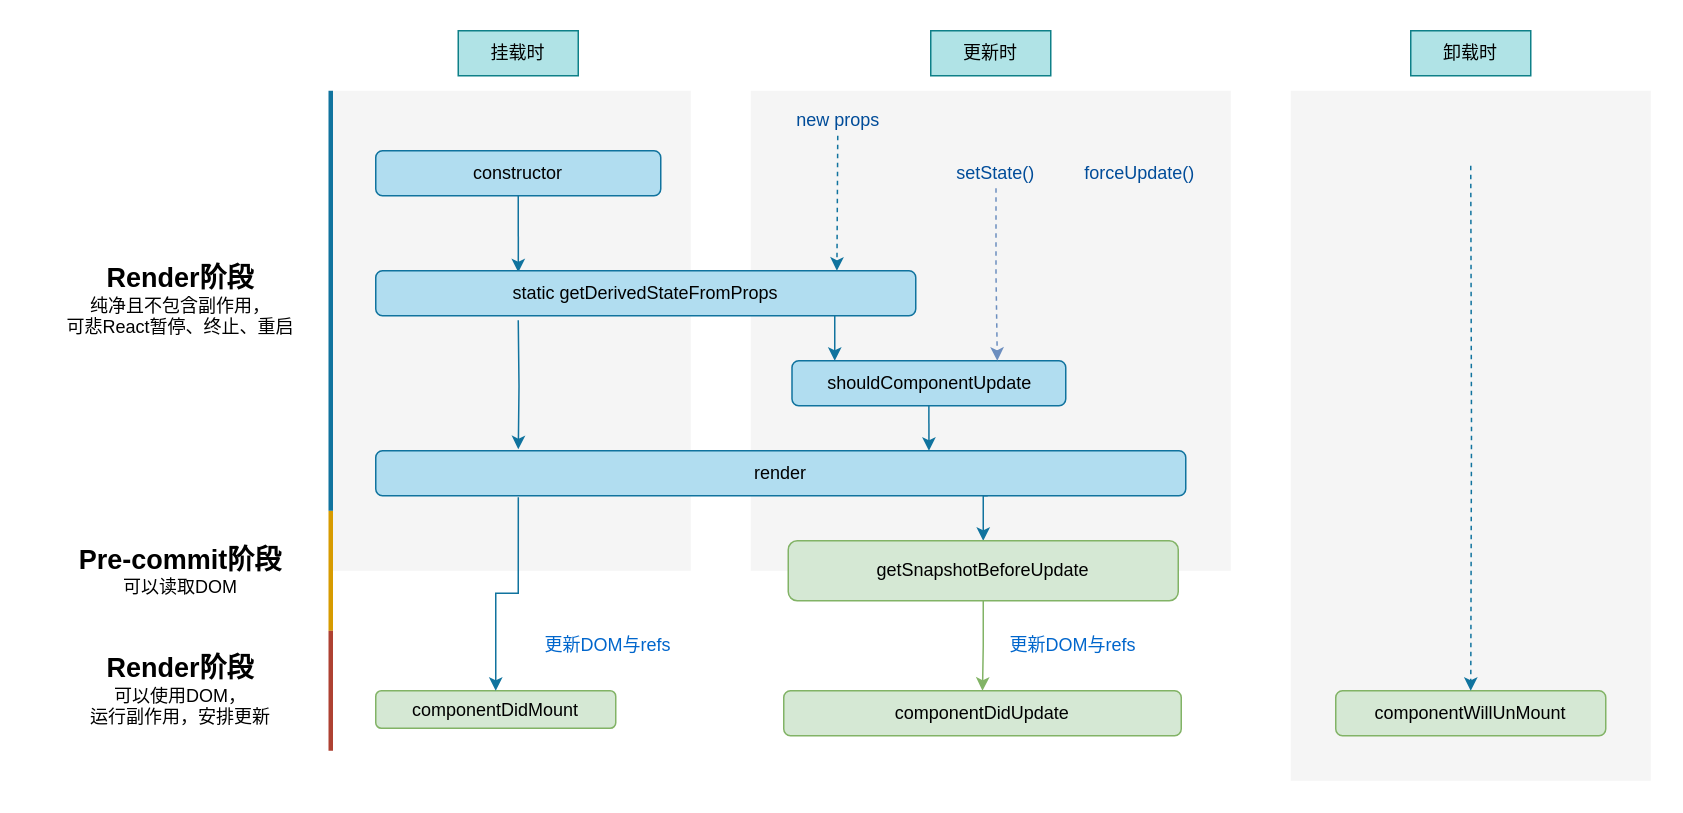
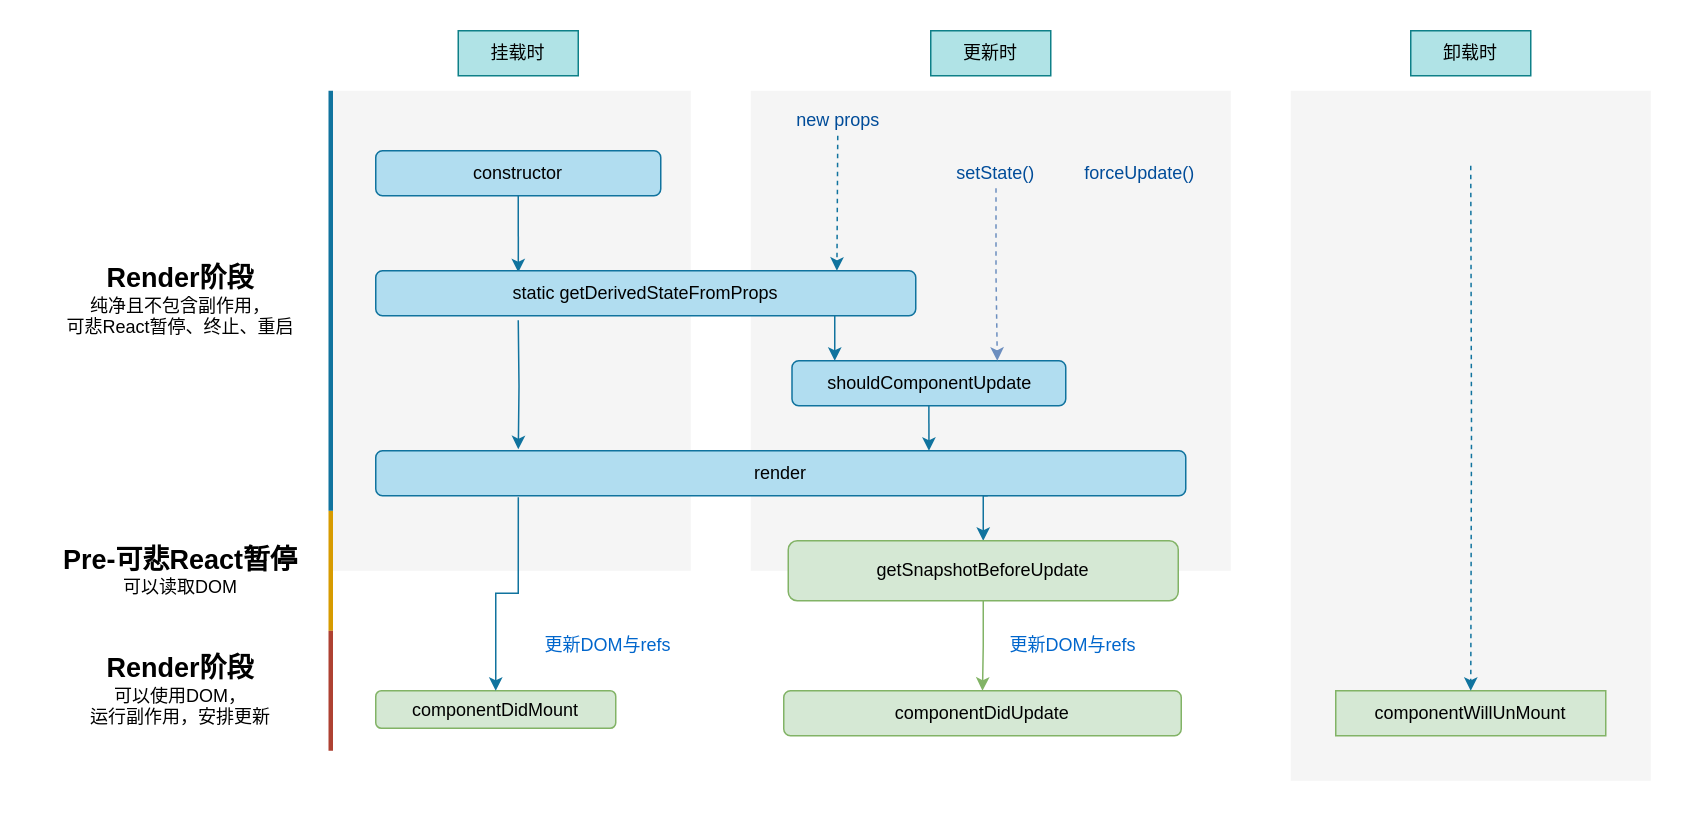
node "Pre-commit阶段 可以读取DOM": label "Pre-commit阶段 可以读取DOM" -> "Pre-可悲React暂停 可以读取DOM"
node "componentWillUnMount": shape rounded rectangle -> rectangle
